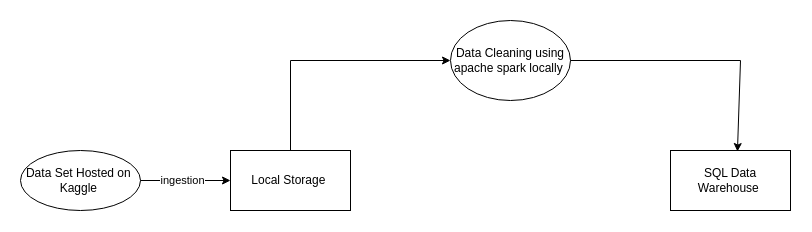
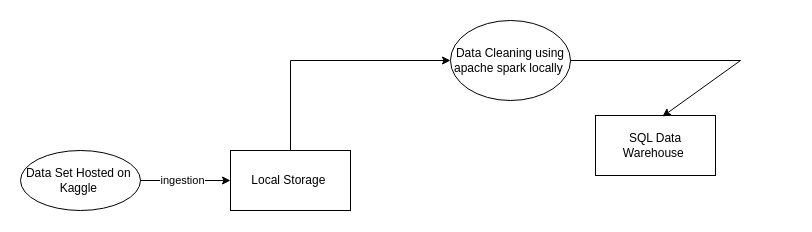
node "SQL Data Warehouse": moved (731, 181) -> (656, 146)
